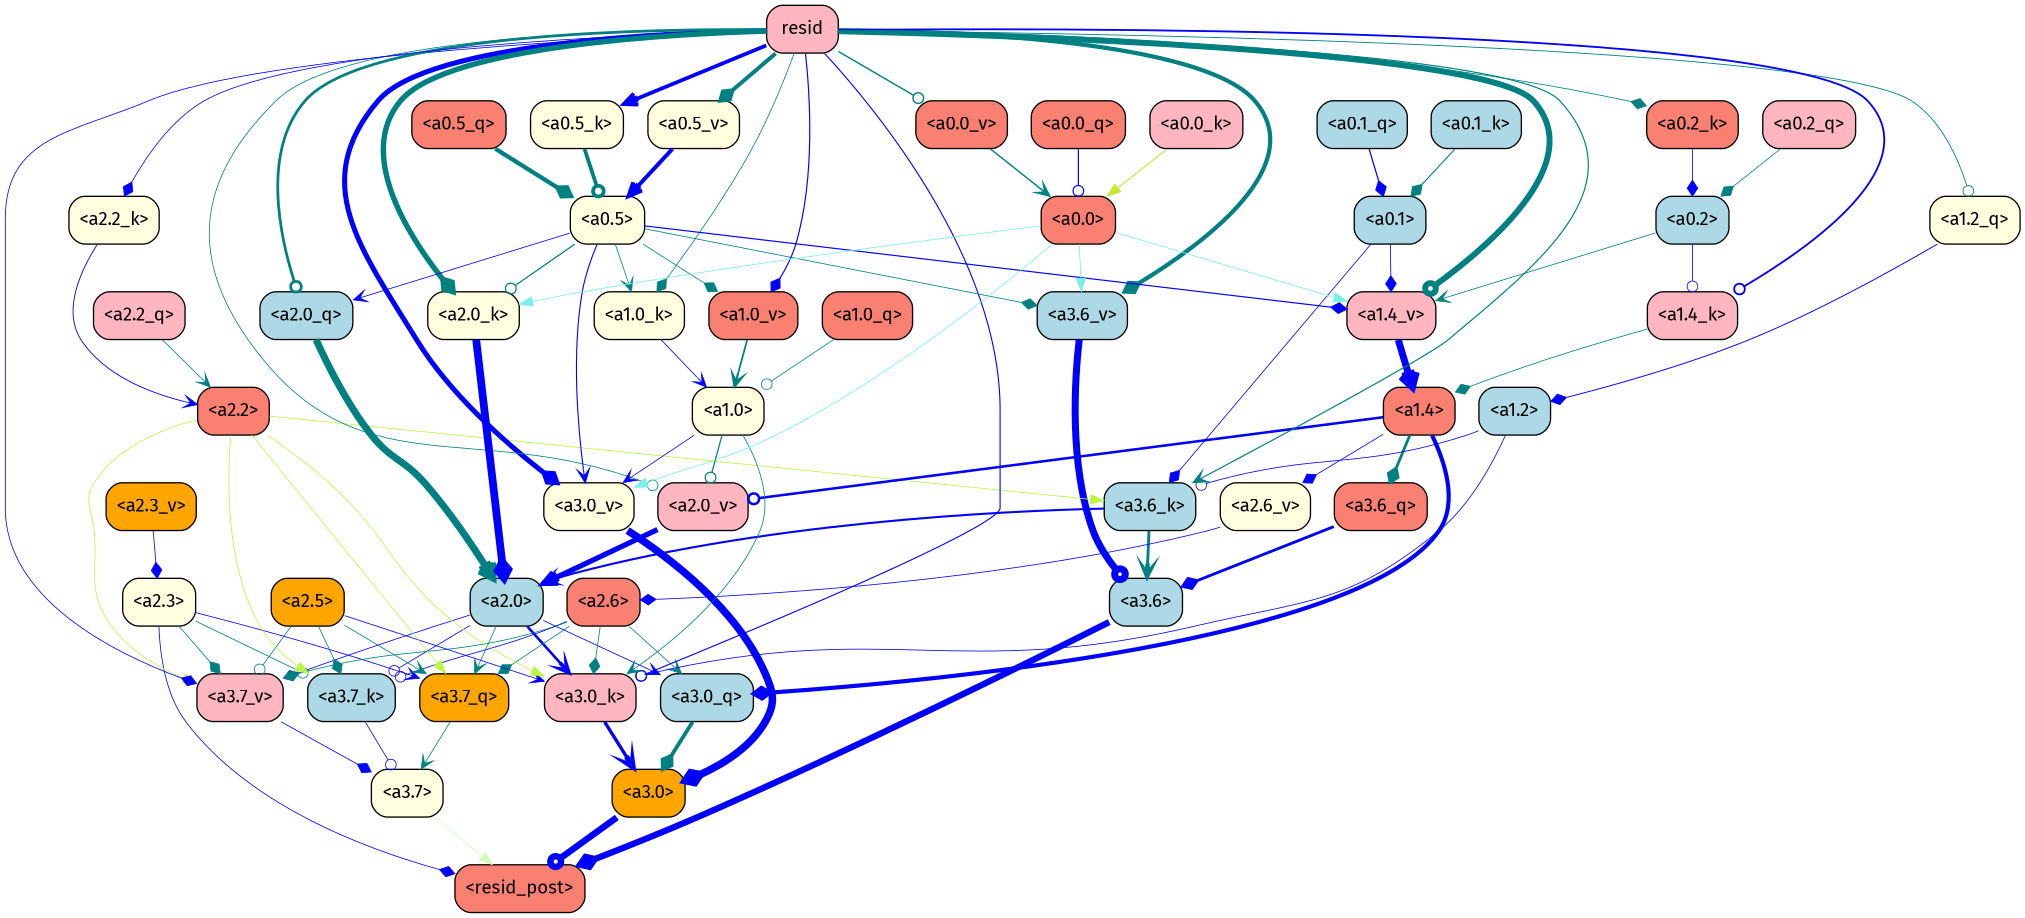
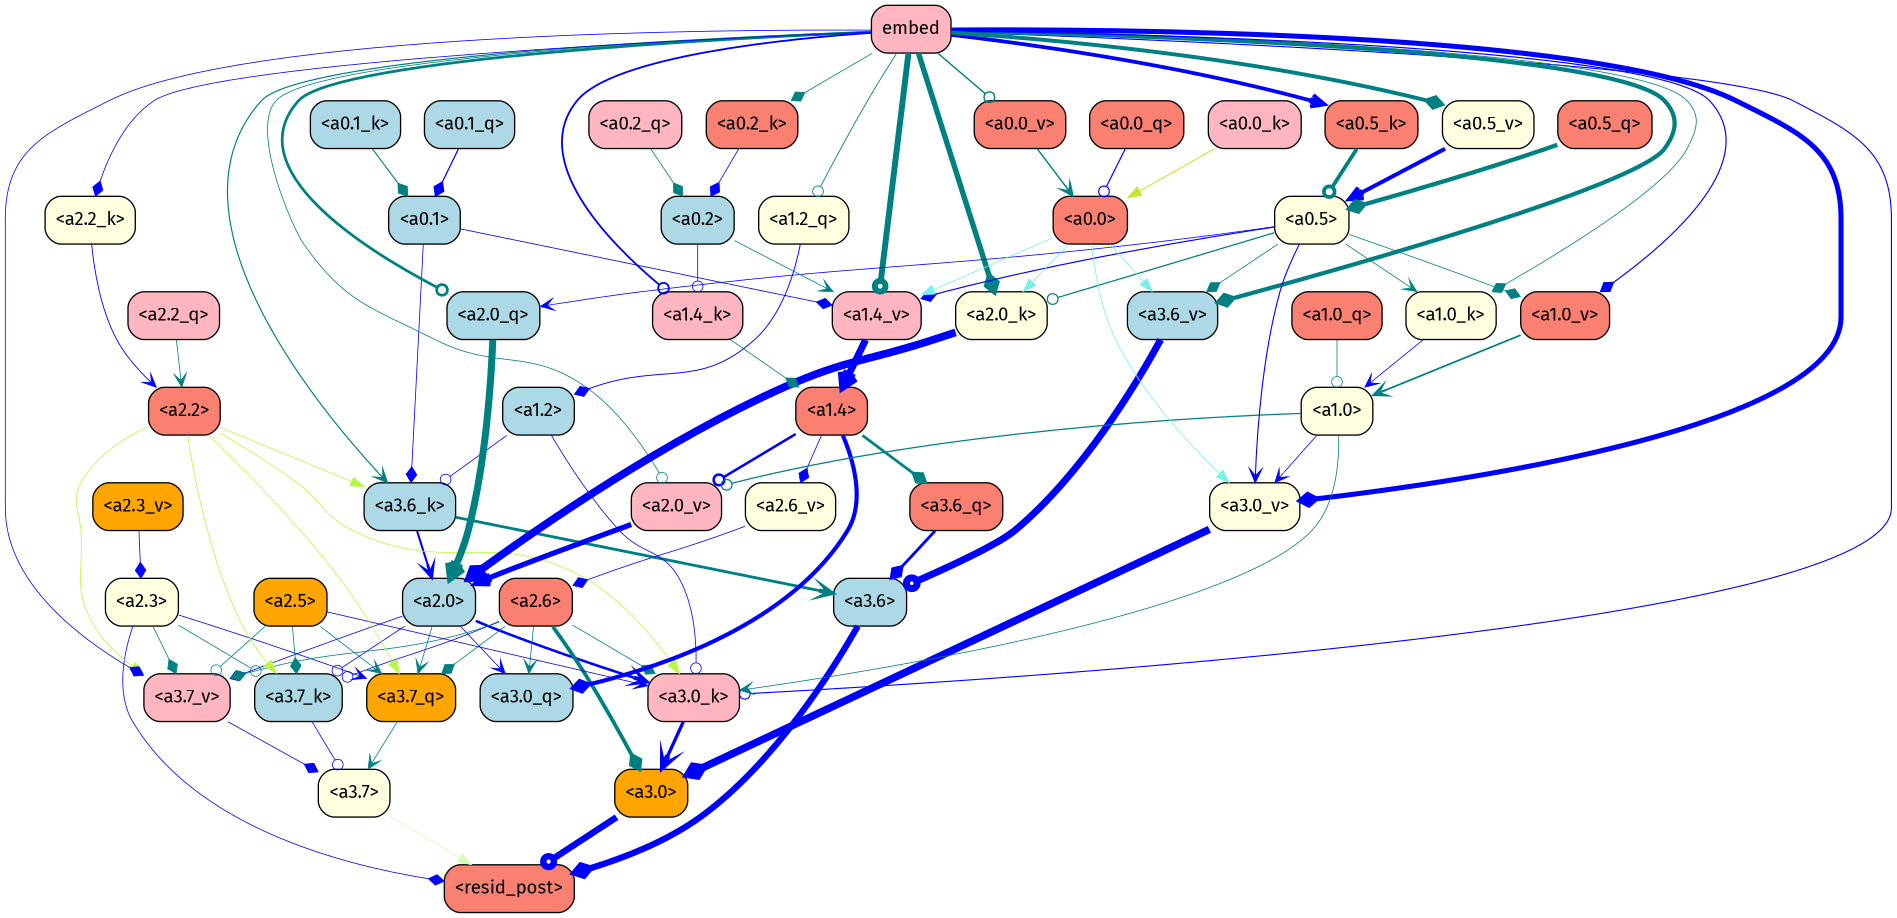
node "resid": label "resid" -> "embed"
node "<a0.5_k>": fillcolor lightyellow -> salmon
edge "<a3.0_q>" -> "<a3.0>": now "<a2.6>" -> "<a3.0>"
